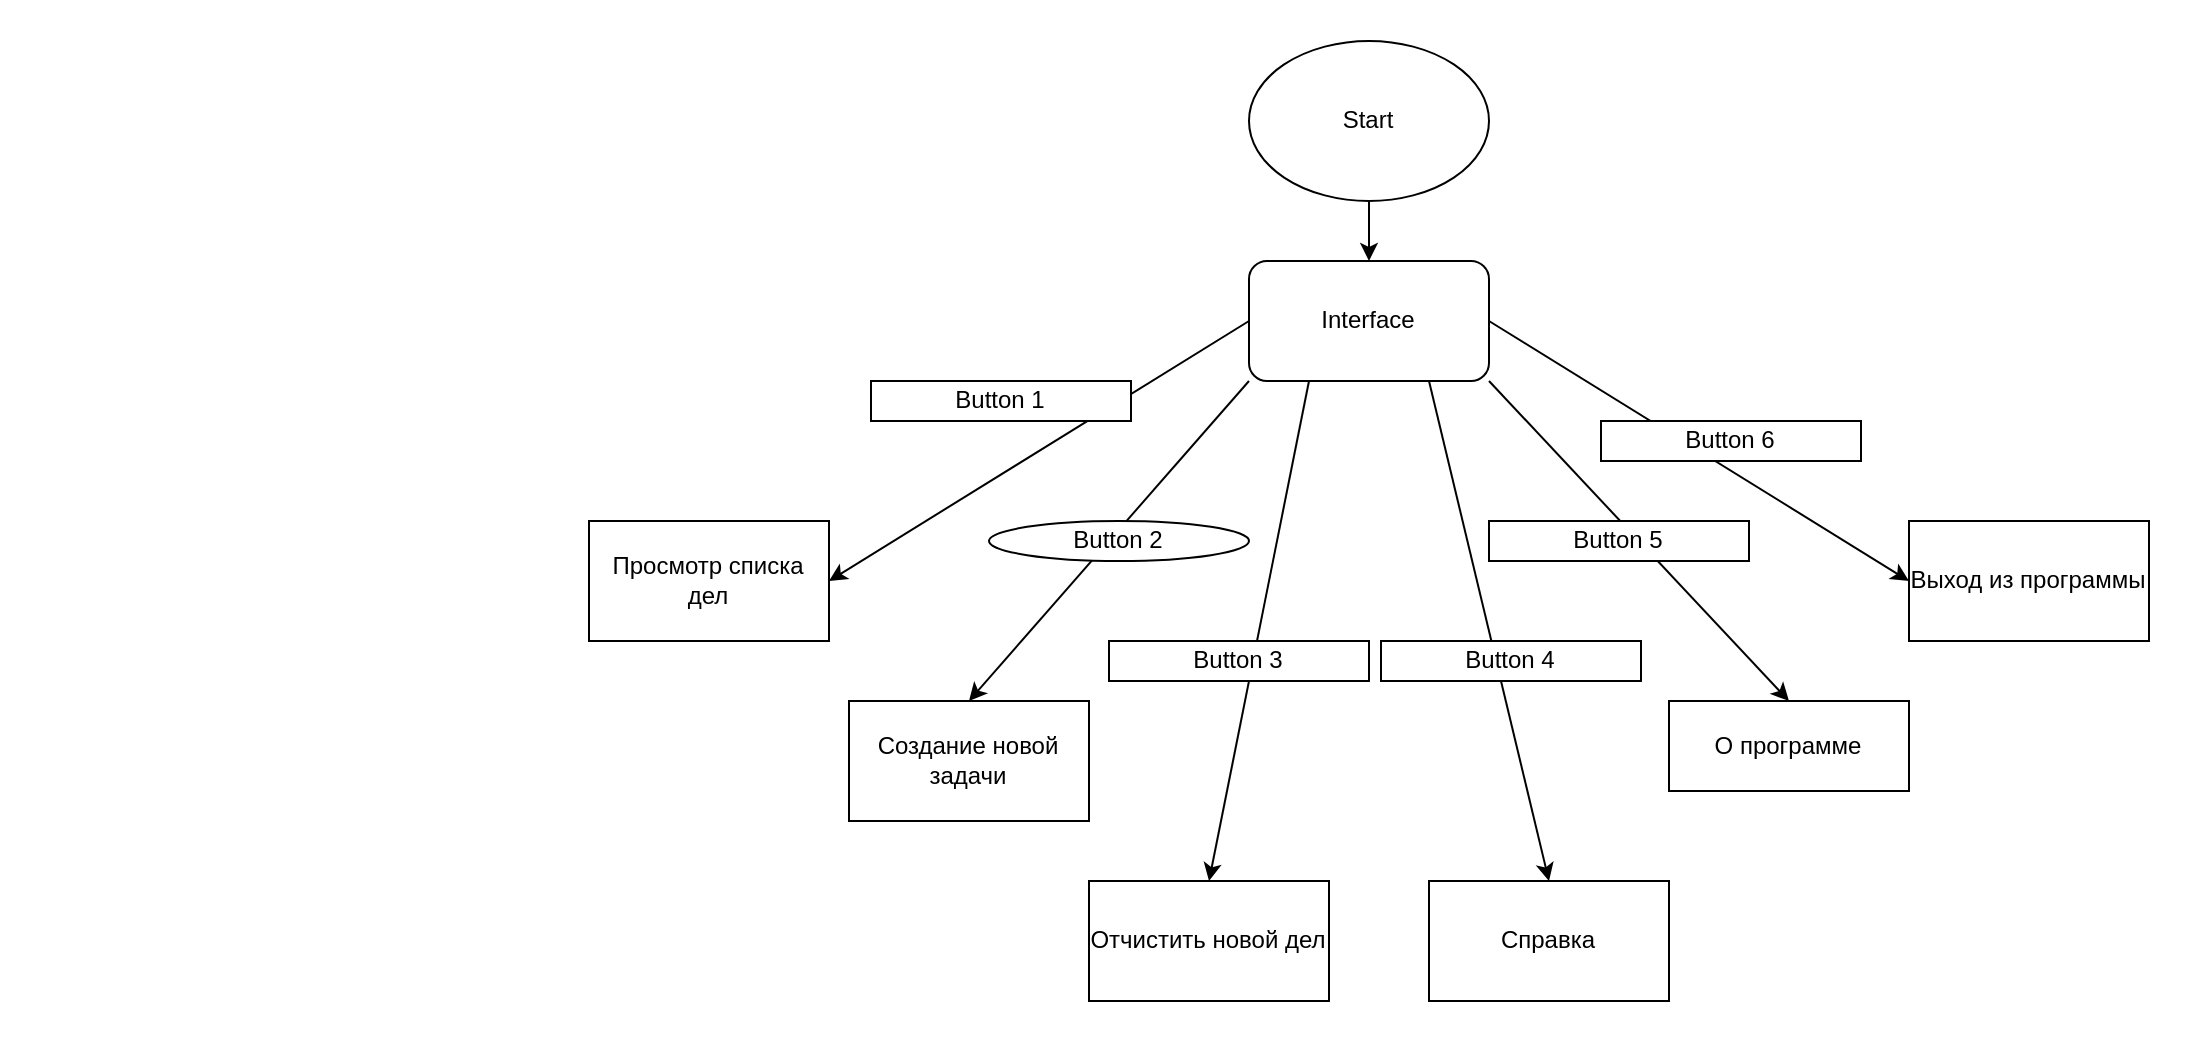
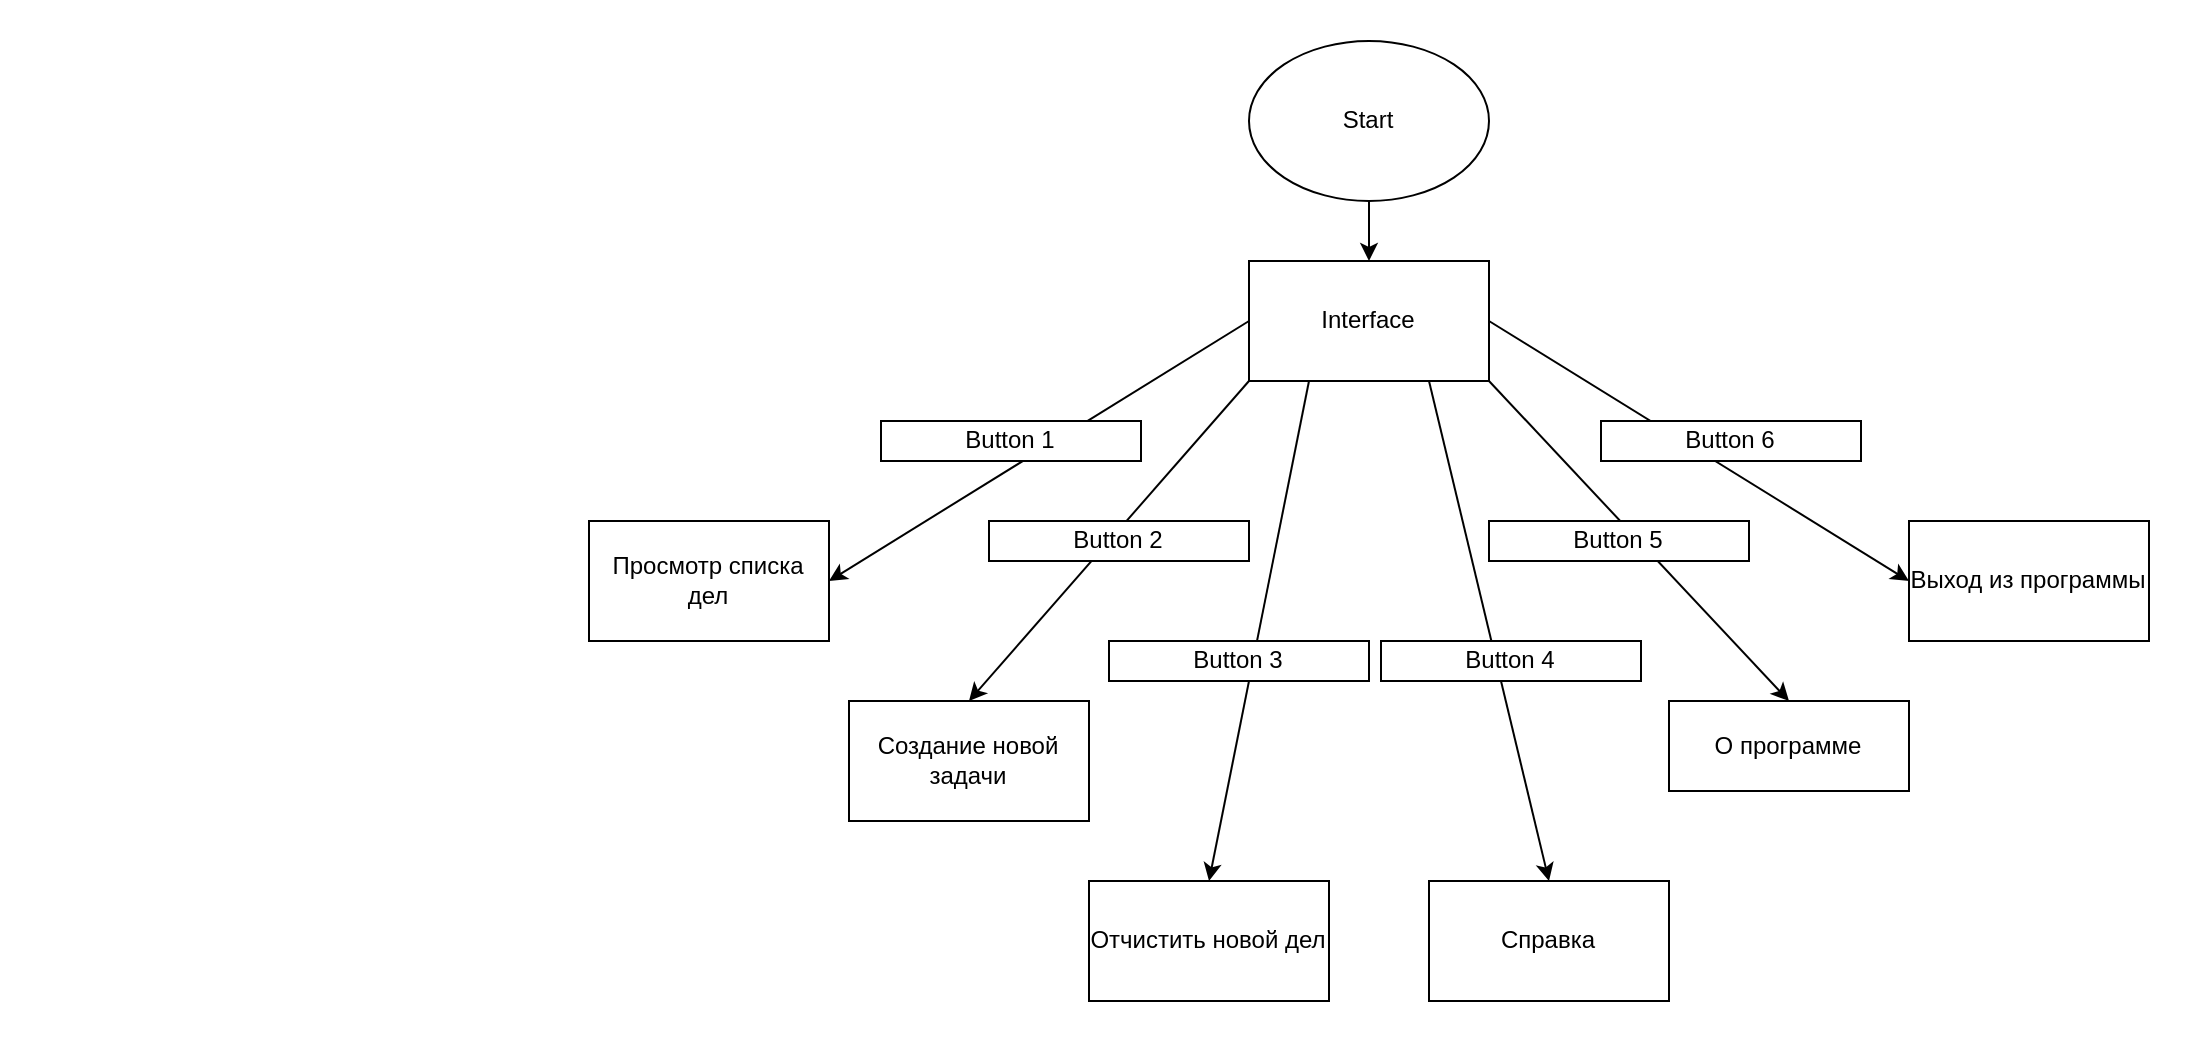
node "Interface": shape rounded rectangle -> rectangle
node "Button 1": moved (1001, 401) -> (1011, 441)
node "Button 2": shape ellipse -> rectangle
